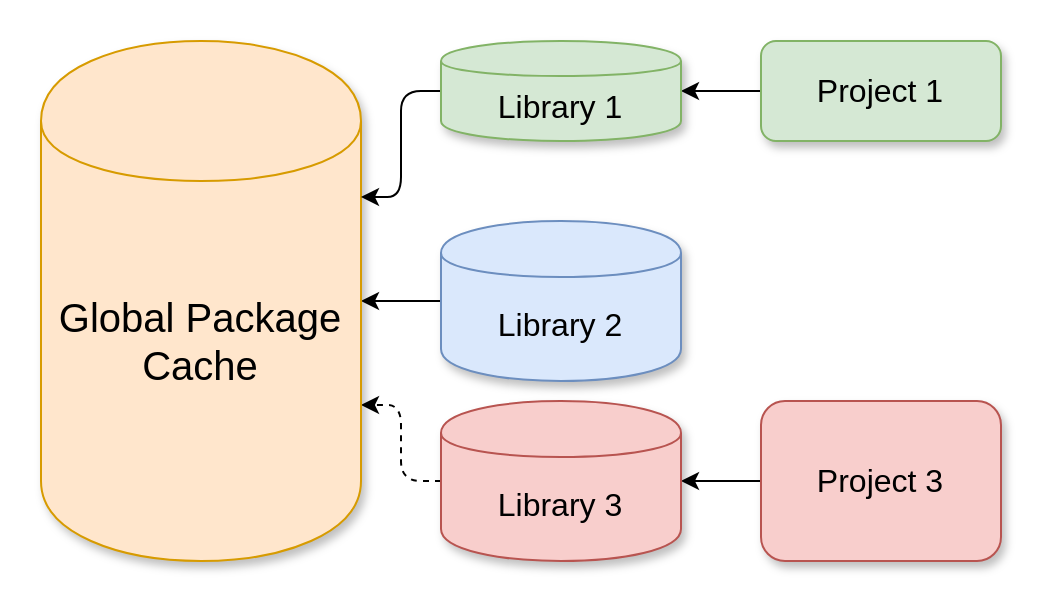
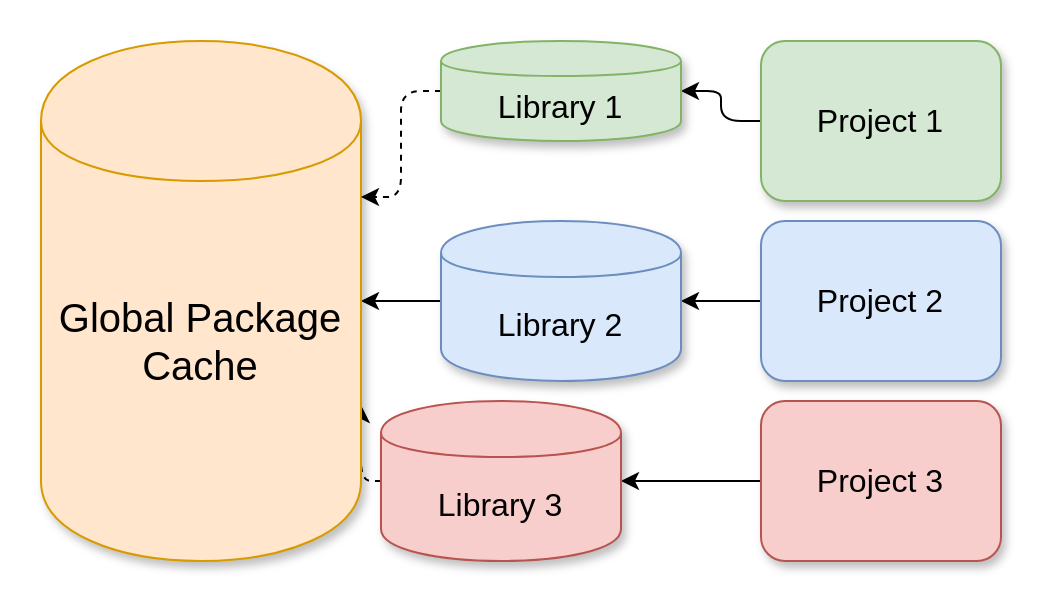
node "Project 1": size 240x100 -> 240x160
edge "Library 1" -> "Global Package Cache": style solid -> dashed
edge "Project 2" -> "Library 2": added
node "Project 2": added
node "Library 3": moved (561, 481) -> (501, 481)
